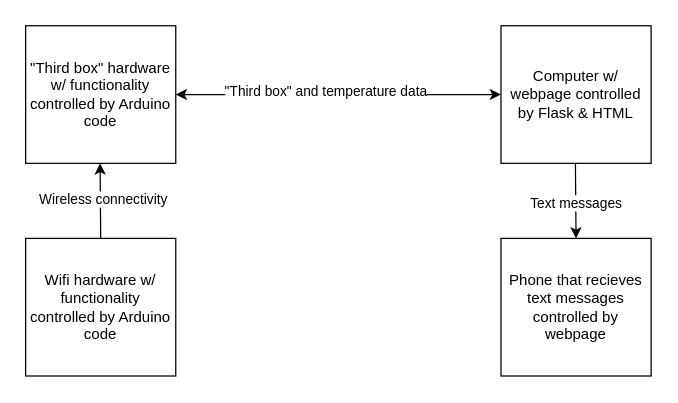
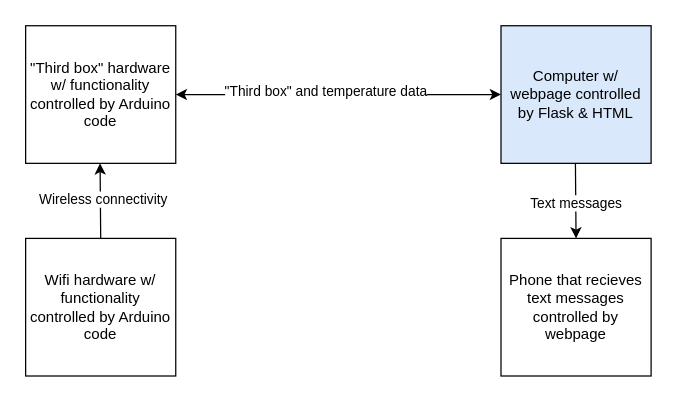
node "Computer w/ webpage controlled by Flask & HTML": fillcolor #ffffff -> #dae8fc
